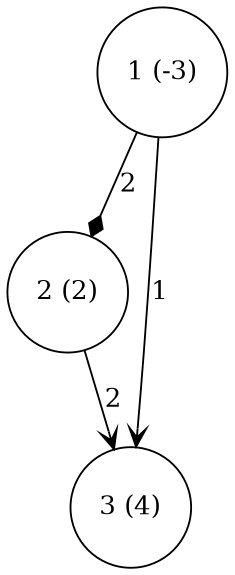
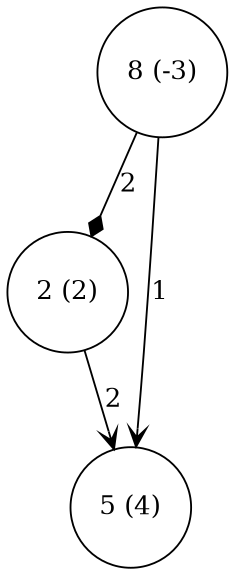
node "1 (-3)": label "1 (-3)" -> "8 (-3)"
node "3 (4)": label "3 (4)" -> "5 (4)"
